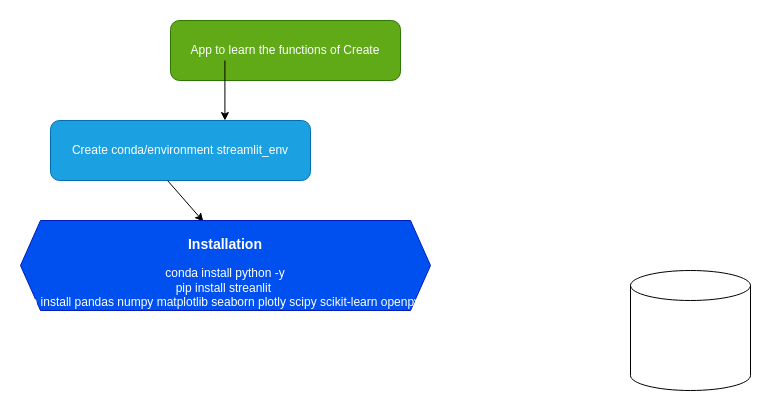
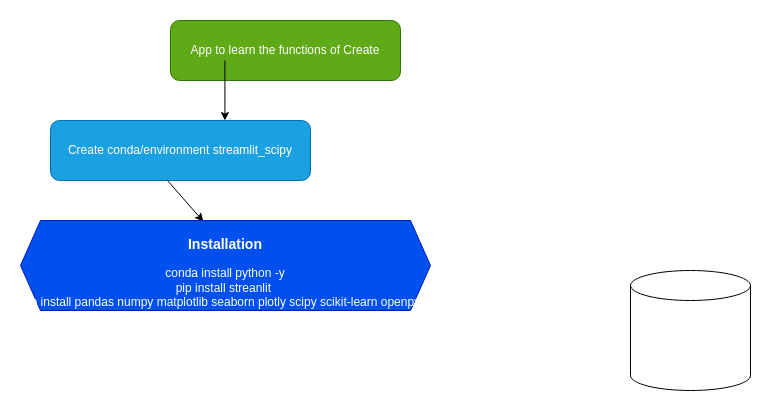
node "Create conda/environment streamlit_env": label "Create conda/environment streamlit_env" -> "Create conda/environment streamlit_scipy"
